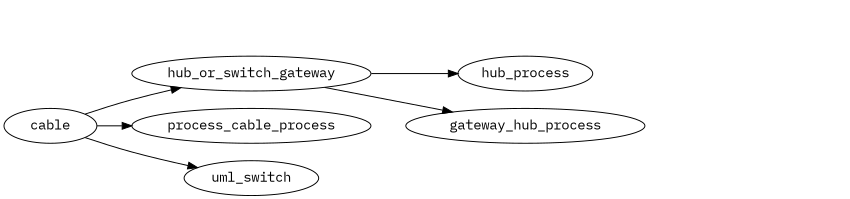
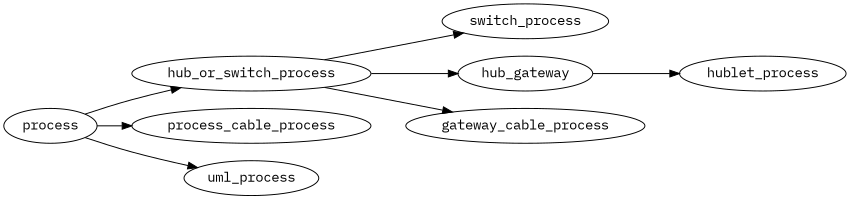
node "switch_process": added
node "hub_or_switch_gateway": label "hub_or_switch_gateway" -> "hub_or_switch_process"
node "hub_process": label "hub_process" -> "hub_gateway"
node "hublet_process": added
node "cable": label "cable" -> "process"
node "gateway_hub_process": label "gateway_hub_process" -> "gateway_cable_process"
node "uml_switch": label "uml_switch" -> "uml_process"
